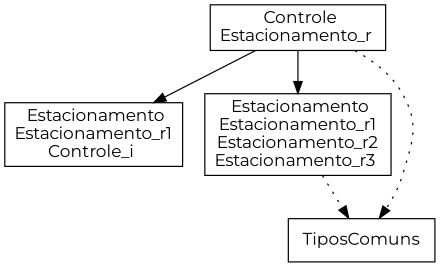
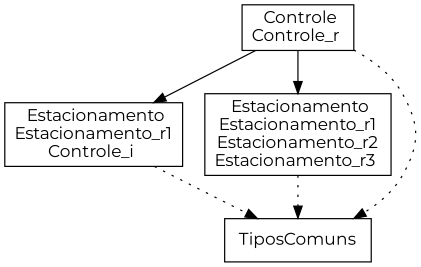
node "Controle Estacionamento_r": label "Controle Estacionamento_r" -> "Controle Controle_r"
edge "Estacionamento Estacionamento_r1 Controle_i" -> "TiposComuns": added
